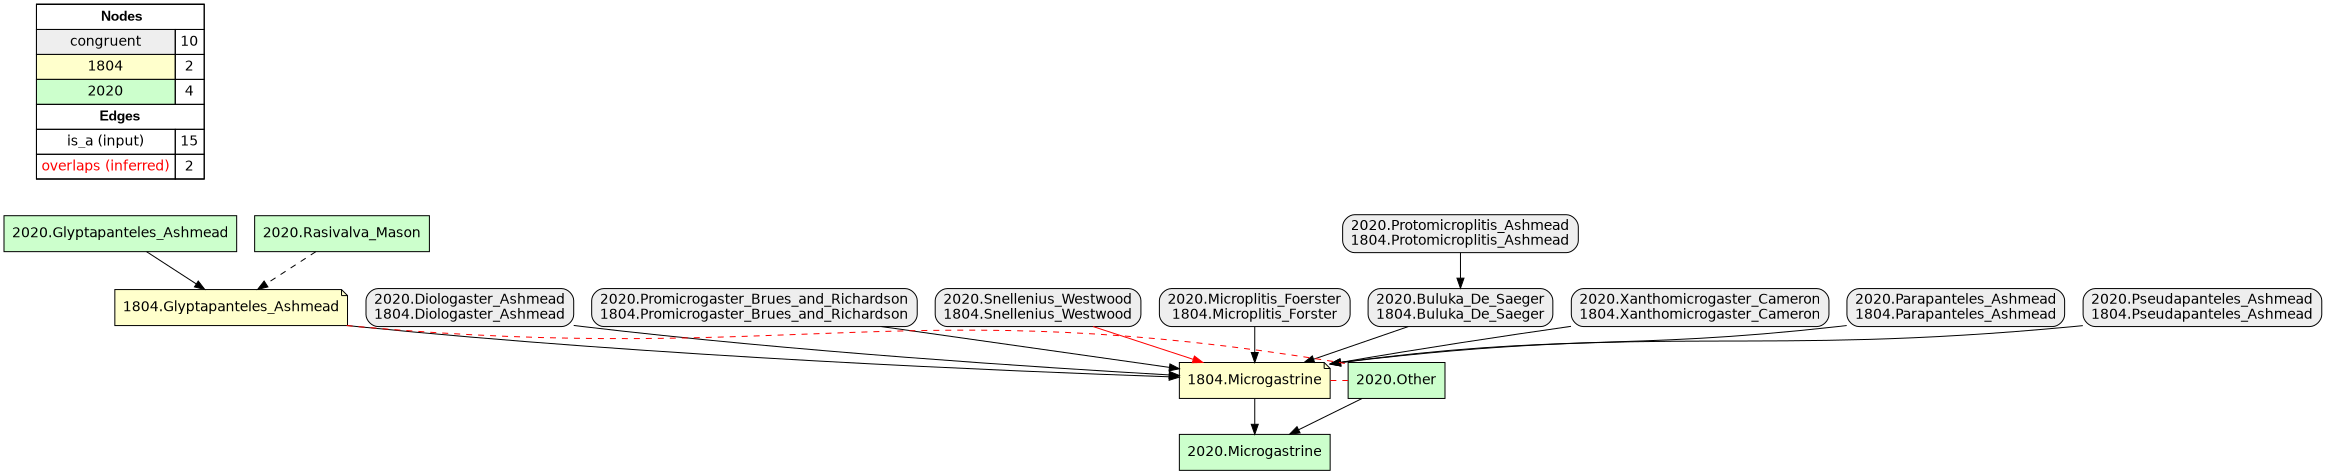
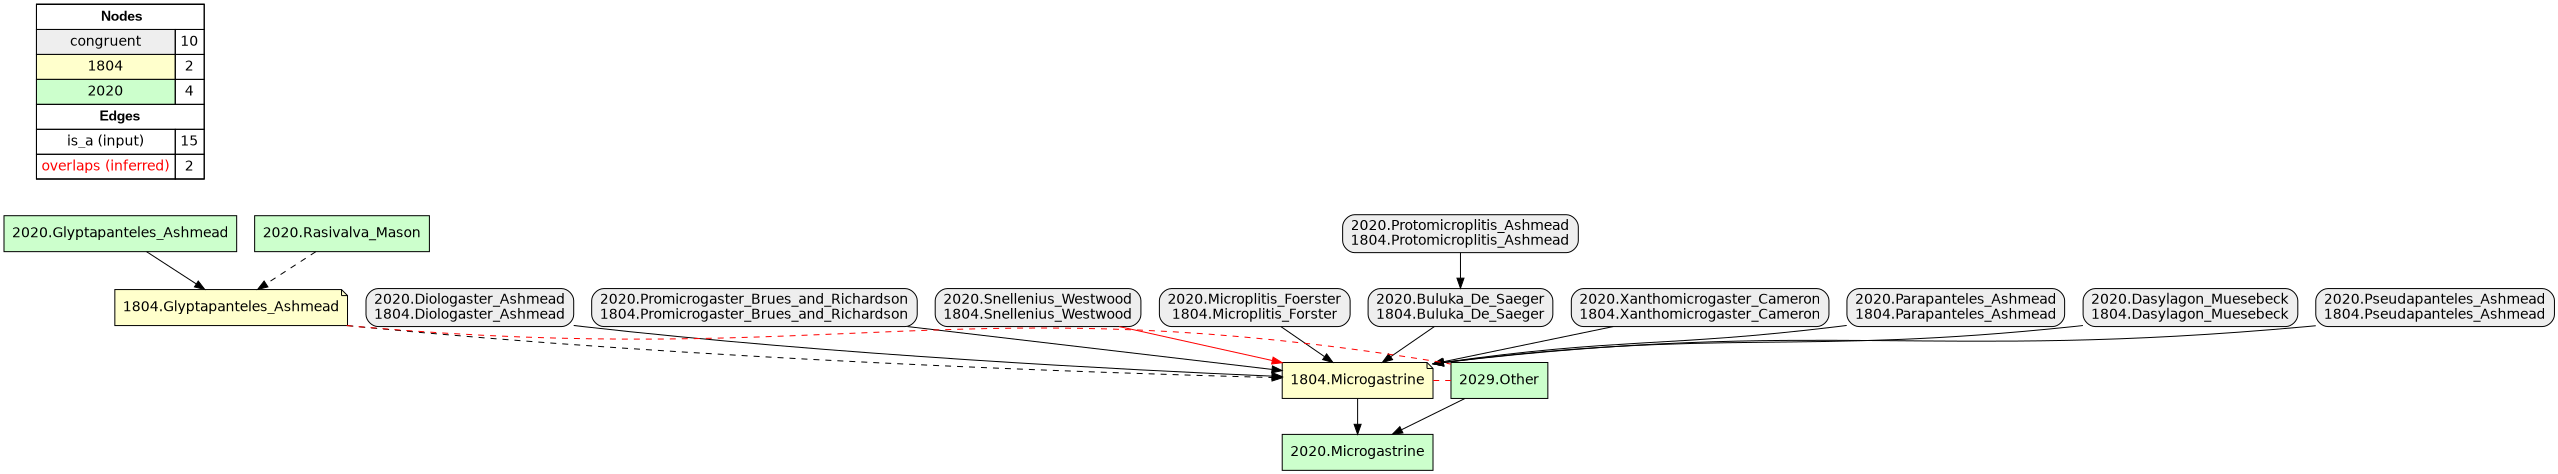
node "2020.Dasylagon_Muesebeck 1804.Dasylagon_Muesebeck": added
edge "1804.Glyptapanteles_Ashmead" -> "1804.Microgastrine": style solid -> dashed
node "2020.Other": label "2020.Other" -> "2029.Other"
